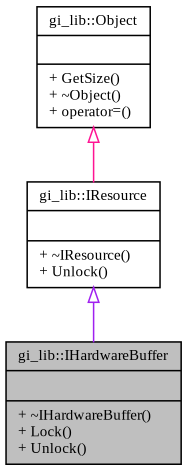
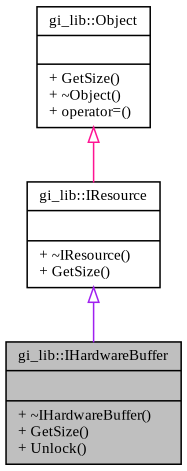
node "gi_lib::IResource": text "+ Unlock()" -> "+ GetSize()"
node "gi_lib::IHardwareBuffer": text "+ Lock()" -> "+ GetSize()"
